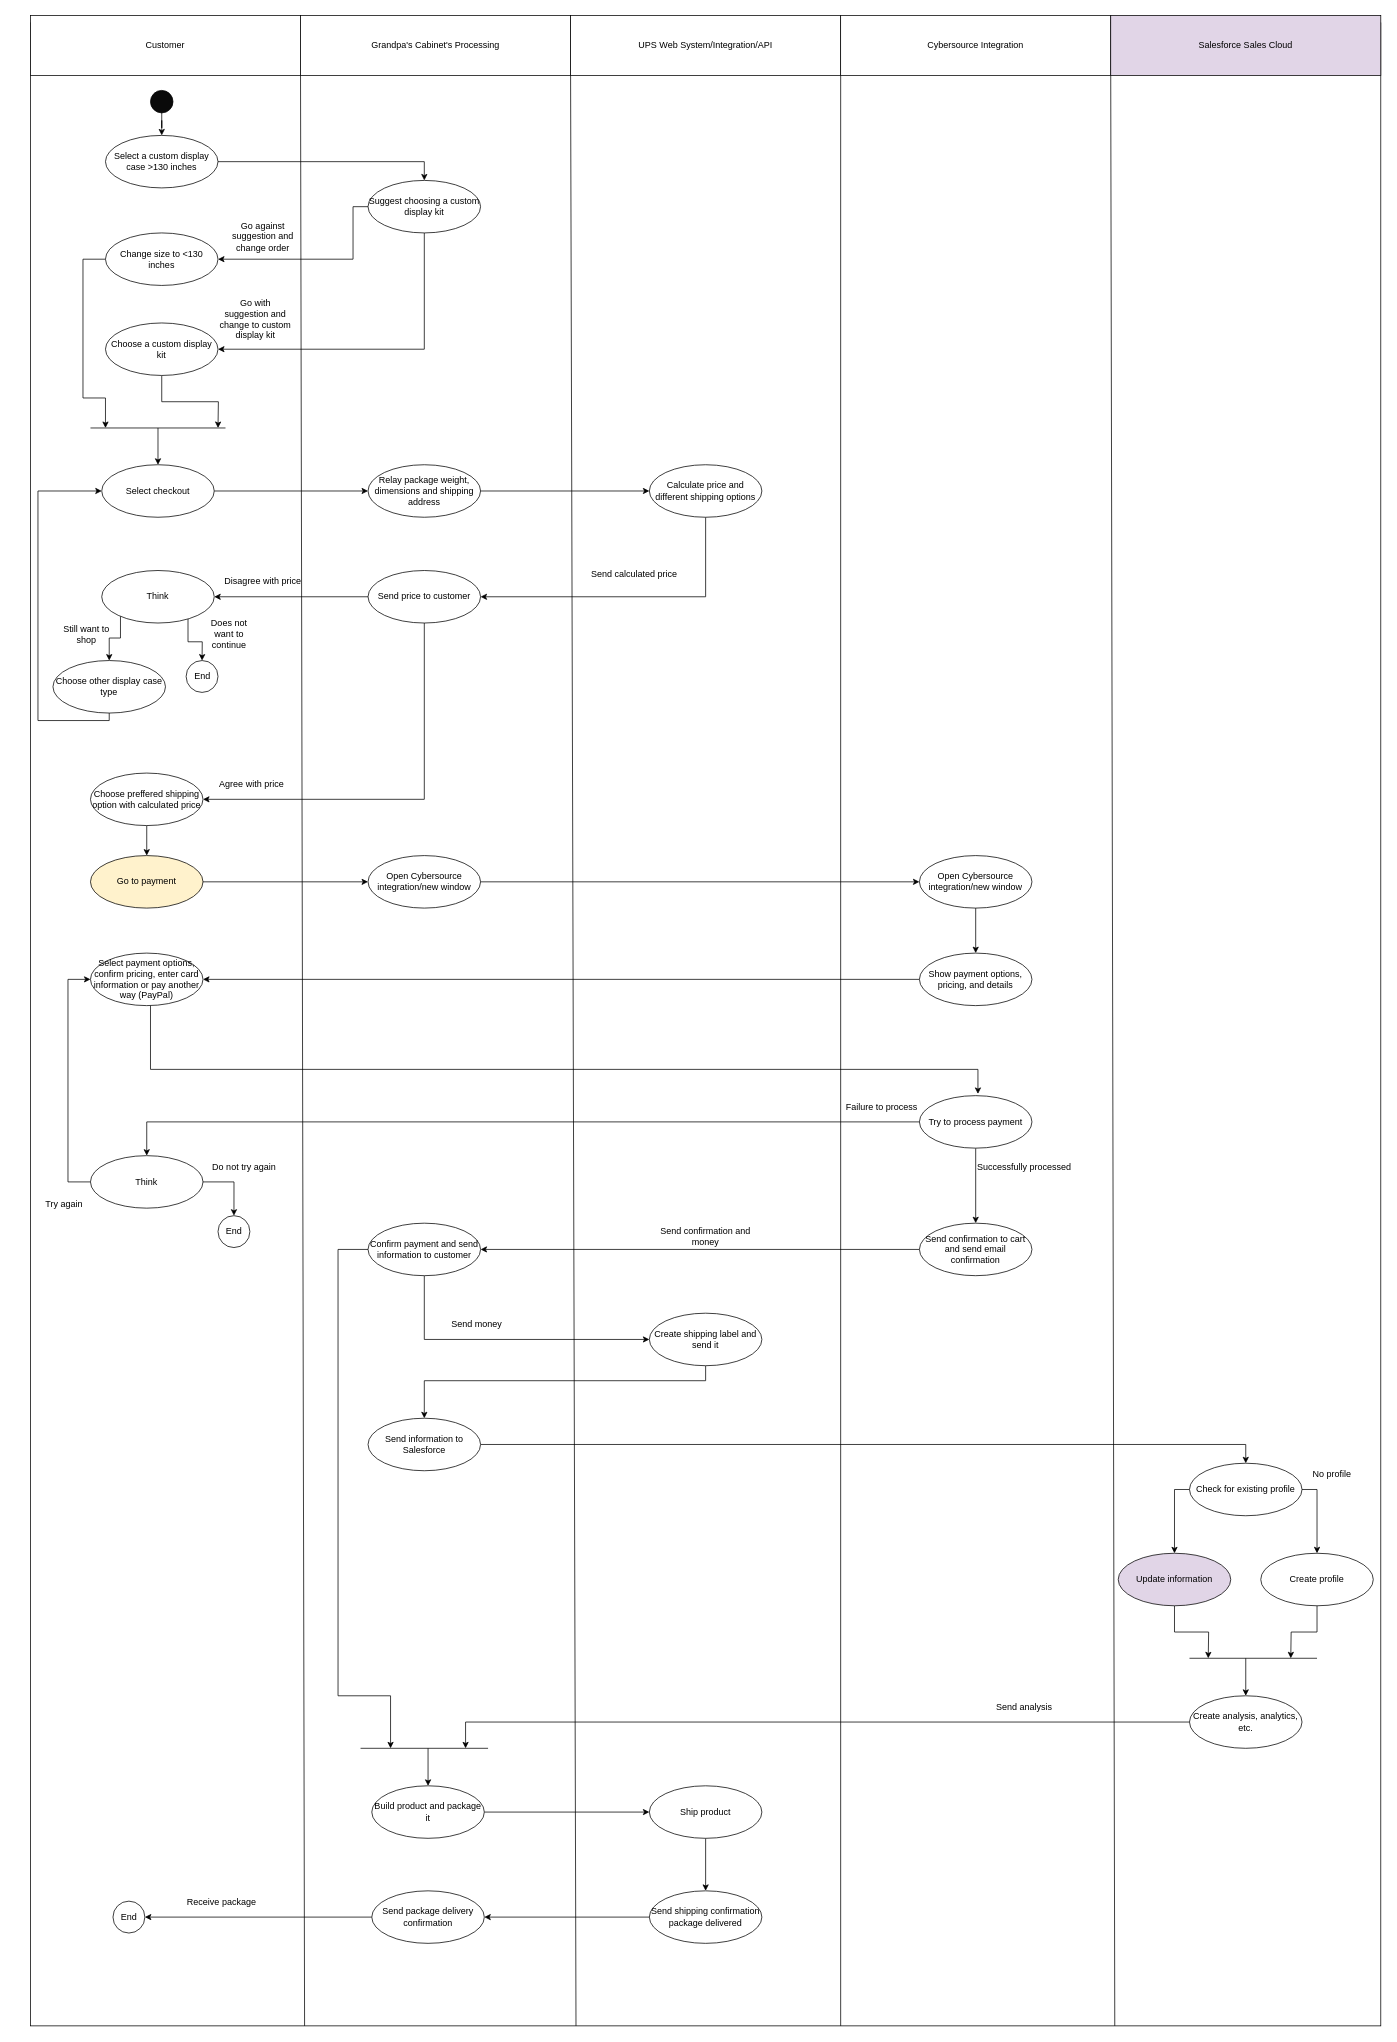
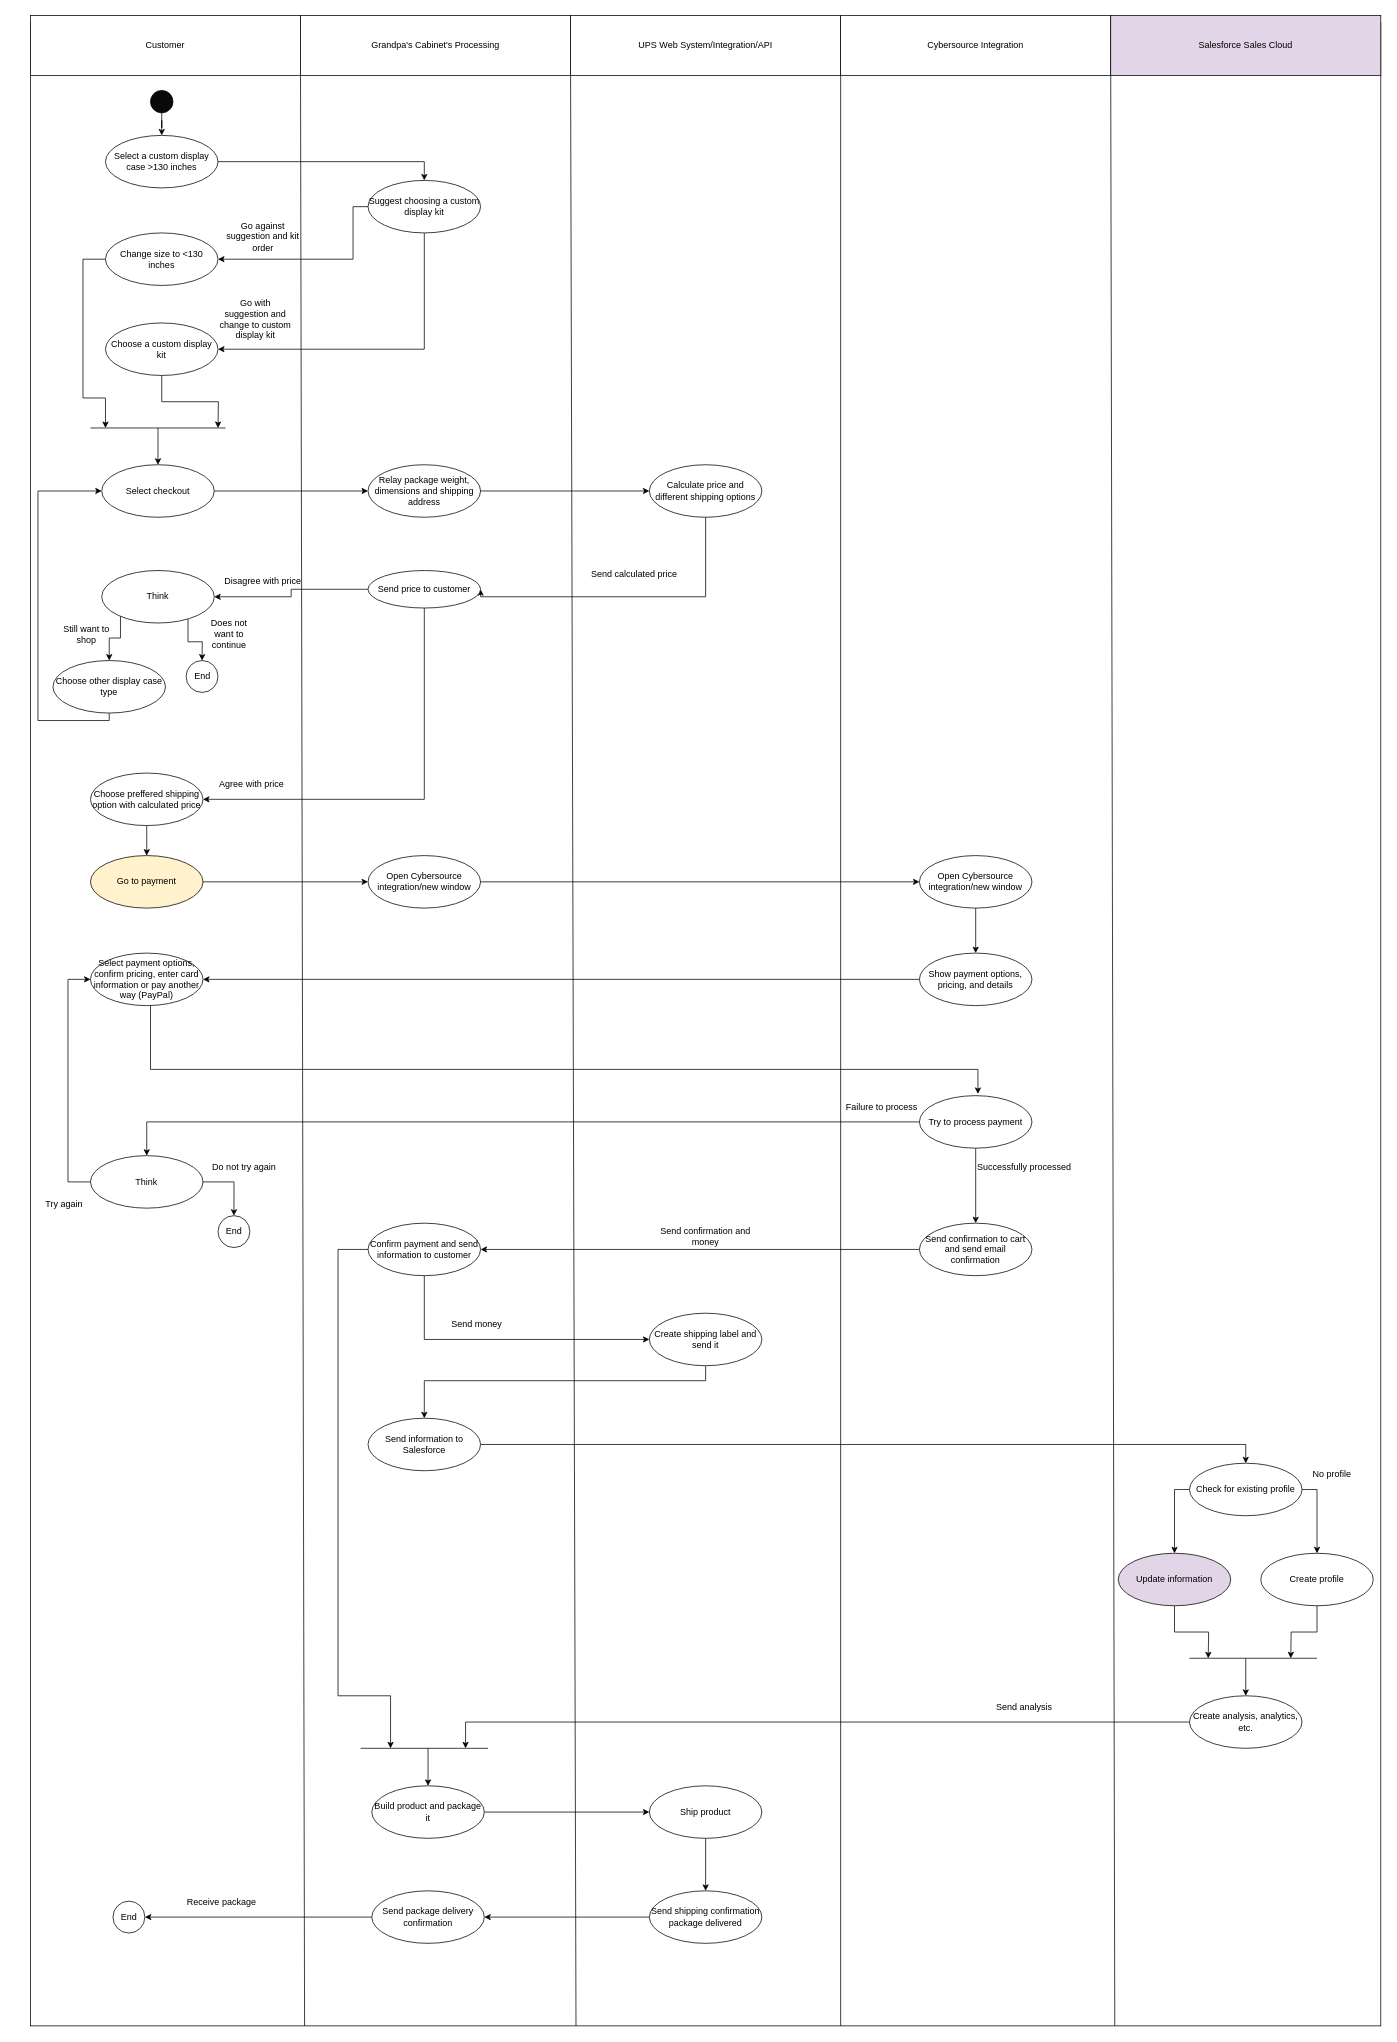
node "Go against suggestion and change order": label "Go against suggestion and change order" -> "Go against suggestion and kit order"
node "Send price to customer": size 113x53 -> 113x38
